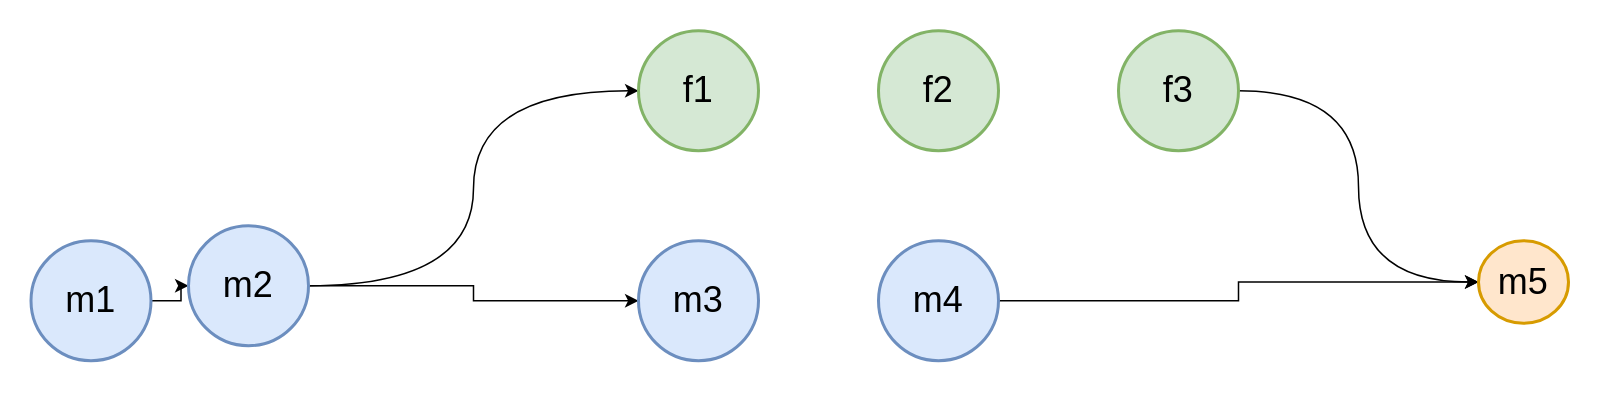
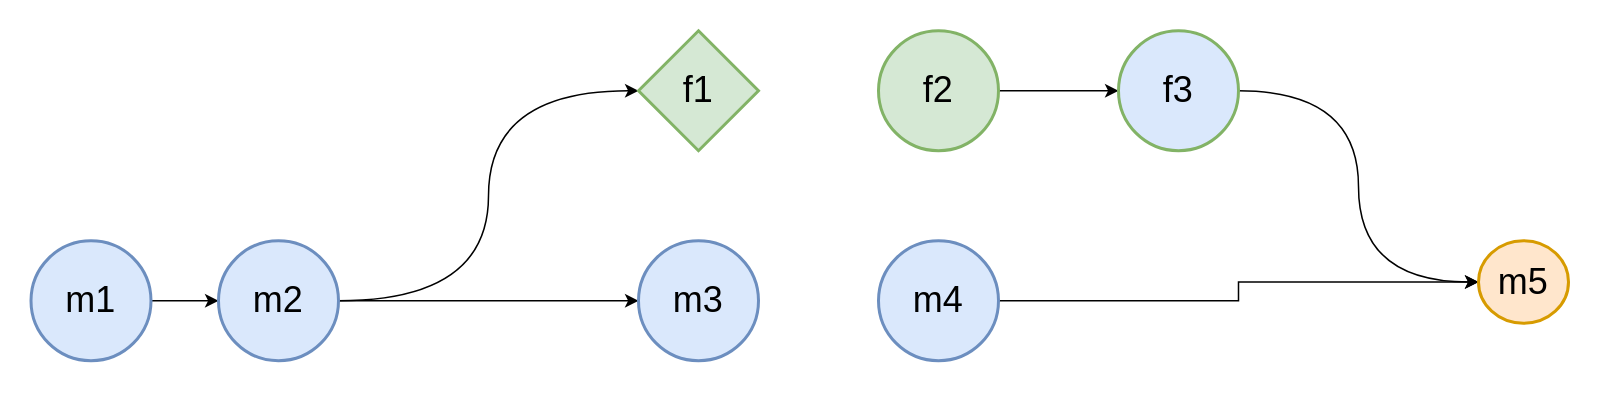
node "f1": shape ellipse -> diamond
edge "f2" -> "f3": added
node "f3": fillcolor #d5e8d4 -> #dae8fc
node "m2": moved (248, 286) -> (278, 301)
